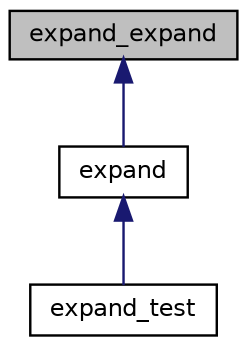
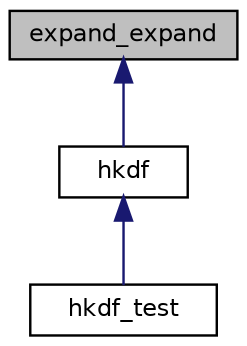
node "expand": label "expand" -> "hkdf"
node "expand_test": label "expand_test" -> "hkdf_test"
